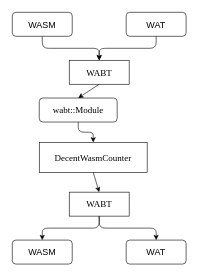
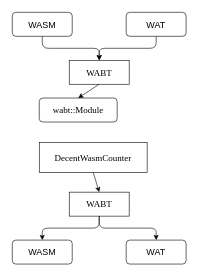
edge "wabt::Module" -> "DecentWasmCounter": removed
